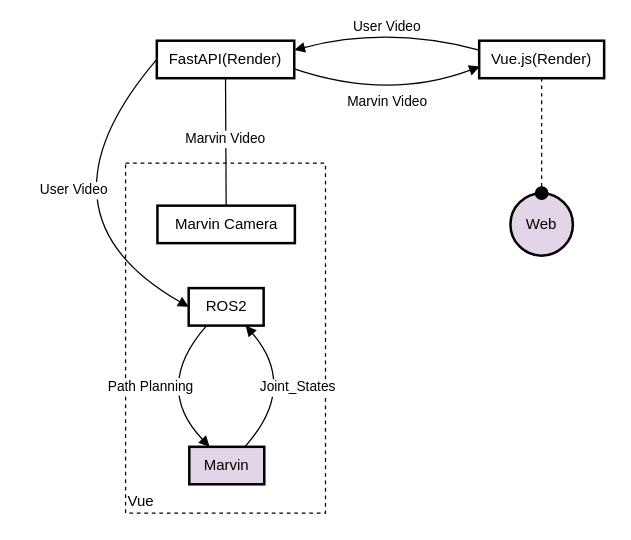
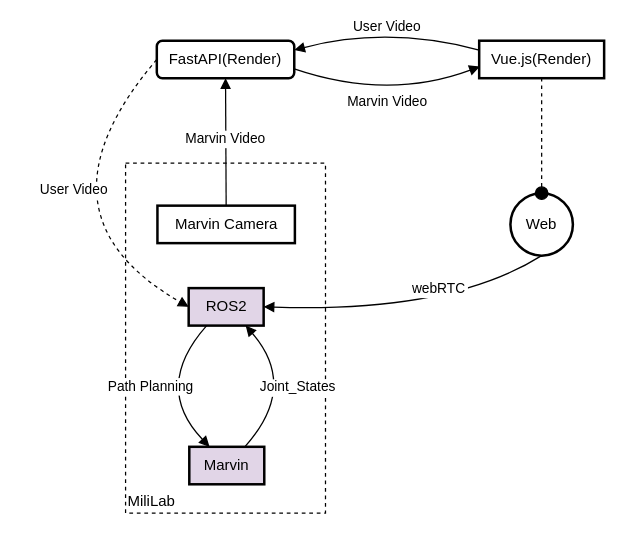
node "FastAPI(Render)": shape rectangle -> rounded rectangle
edge "FastAPI(Render)" -- "Marvin Camera": arrowhead none -> block
node "Web": fillcolor #e1d5e7 -> #ffffff
edge "FastAPI(Render)" -> "ROS2": style solid -> dashed
edge "Web" -> "ROS2": added, label "webRTC"
node "ROS2": fillcolor #ffffff -> #e1d5e7
node "Vue": label "Vue" -> "MiliLab"
